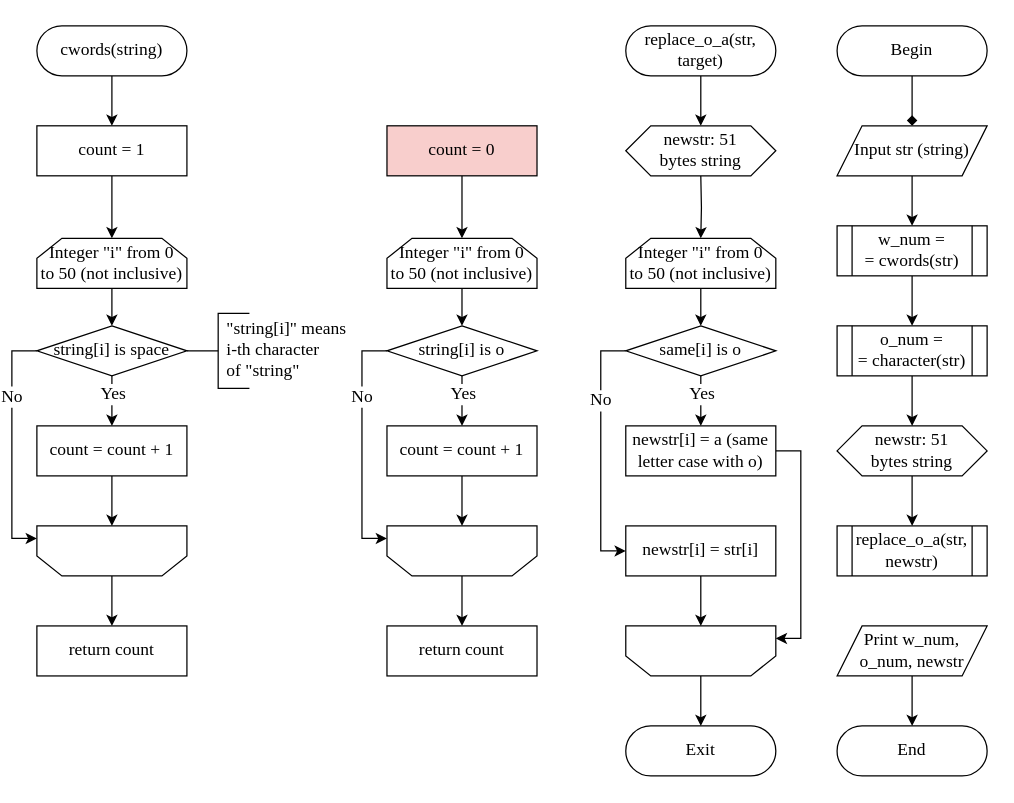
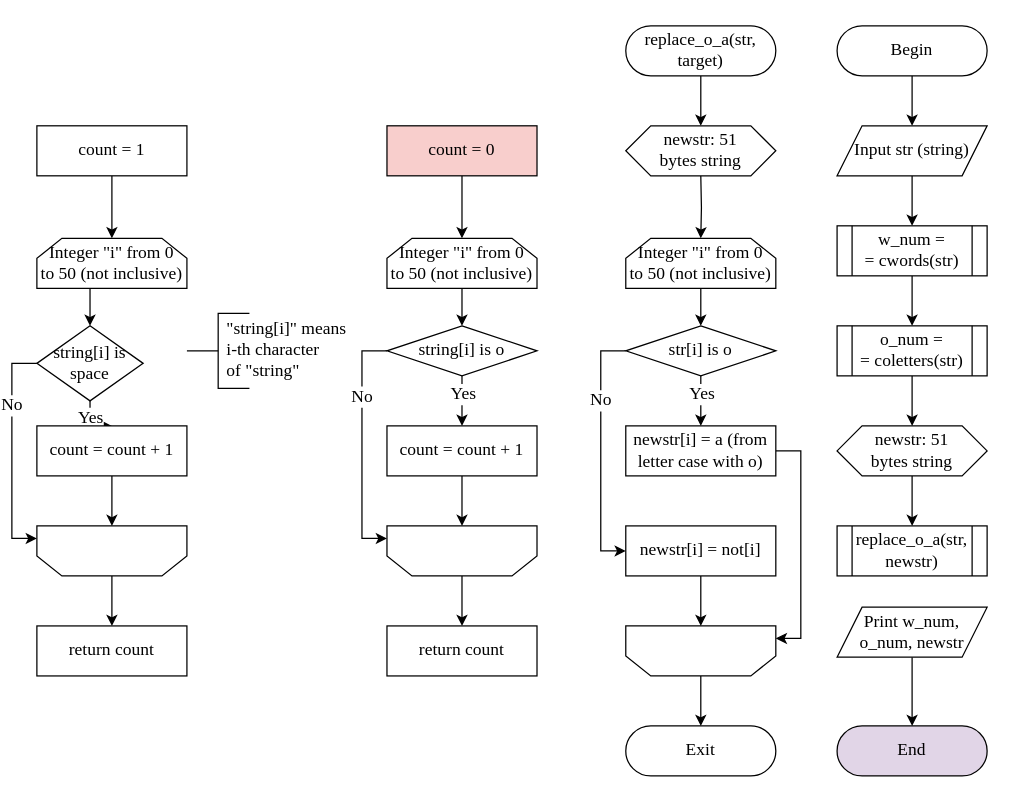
node "cwords(string)": removed
edge "cwords(string)" -> "count = 1": removed
edge "Begin" -> "Input str (string)": arrowhead diamond -> classic
node "string[i] is space": size 150x50 -> 106x75
node "same[i] is o": label "same[i] is o" -> "str[i] is o"
node "o_num = = character(str)": label "o_num = = character(str)" -> "o_num = = coletters(str)"
node "newstr[i] = a (same letter case with o)": label "newstr[i] = a (same letter case with o)" -> "newstr[i] = a (from letter case with o)"
node "newstr[i] = str[i]": label "newstr[i] = str[i]" -> "newstr[i] = not[i]"
node "Print w_num, o_num, newstr": moved (912, 651) -> (912, 632)
node "End": fillcolor #ffffff -> #e1d5e7
